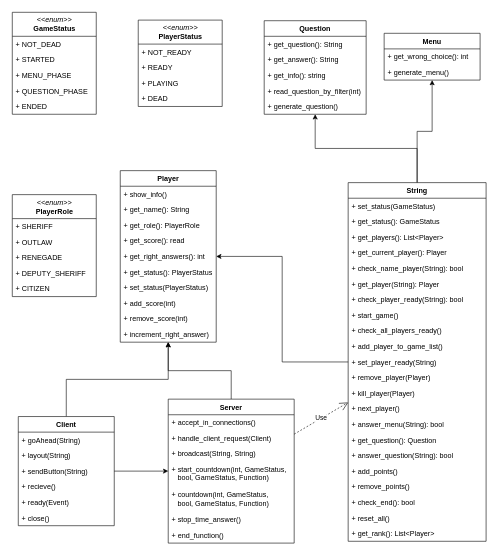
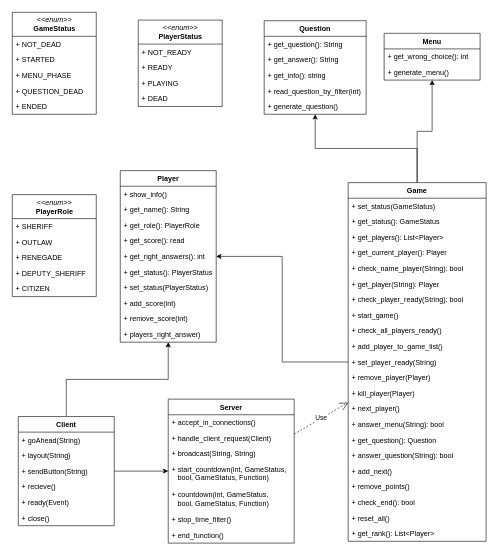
node "+ QUESTION_PHASE": label "+ QUESTION_PHASE" -> "+ QUESTION_DEAD"
node "String": label "String" -> "Game"
node "+ increment_right_answer)": label "+ increment_right_answer)" -> "+ players_right_answer)"
edge "Server" -> "Player": removed
node "+ add_points()": label "+ add_points()" -> "+ add_next()"
node "+ stop_time_answer()": label "+ stop_time_answer()" -> "+ stop_time_filter()"
